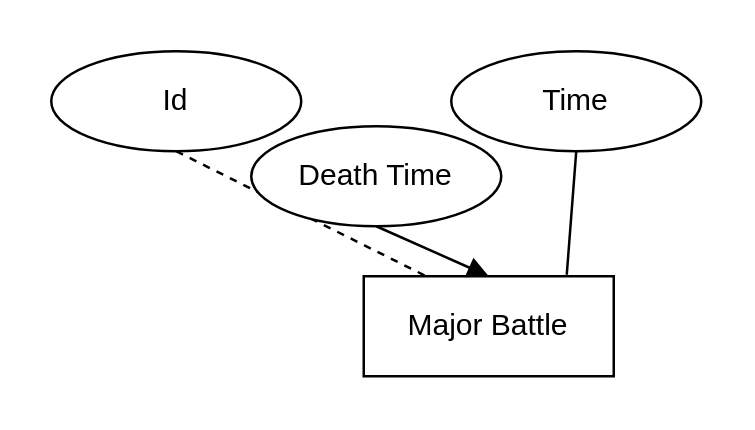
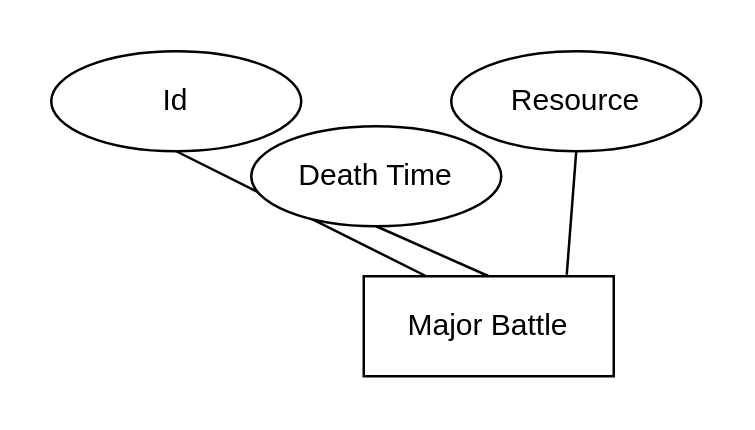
node "Time": label "Time" -> "Resource"
edge "Id" -- "Major Battle": style dashed -> solid
edge "Death Time" -> "Major Battle": arrowhead block -> none
